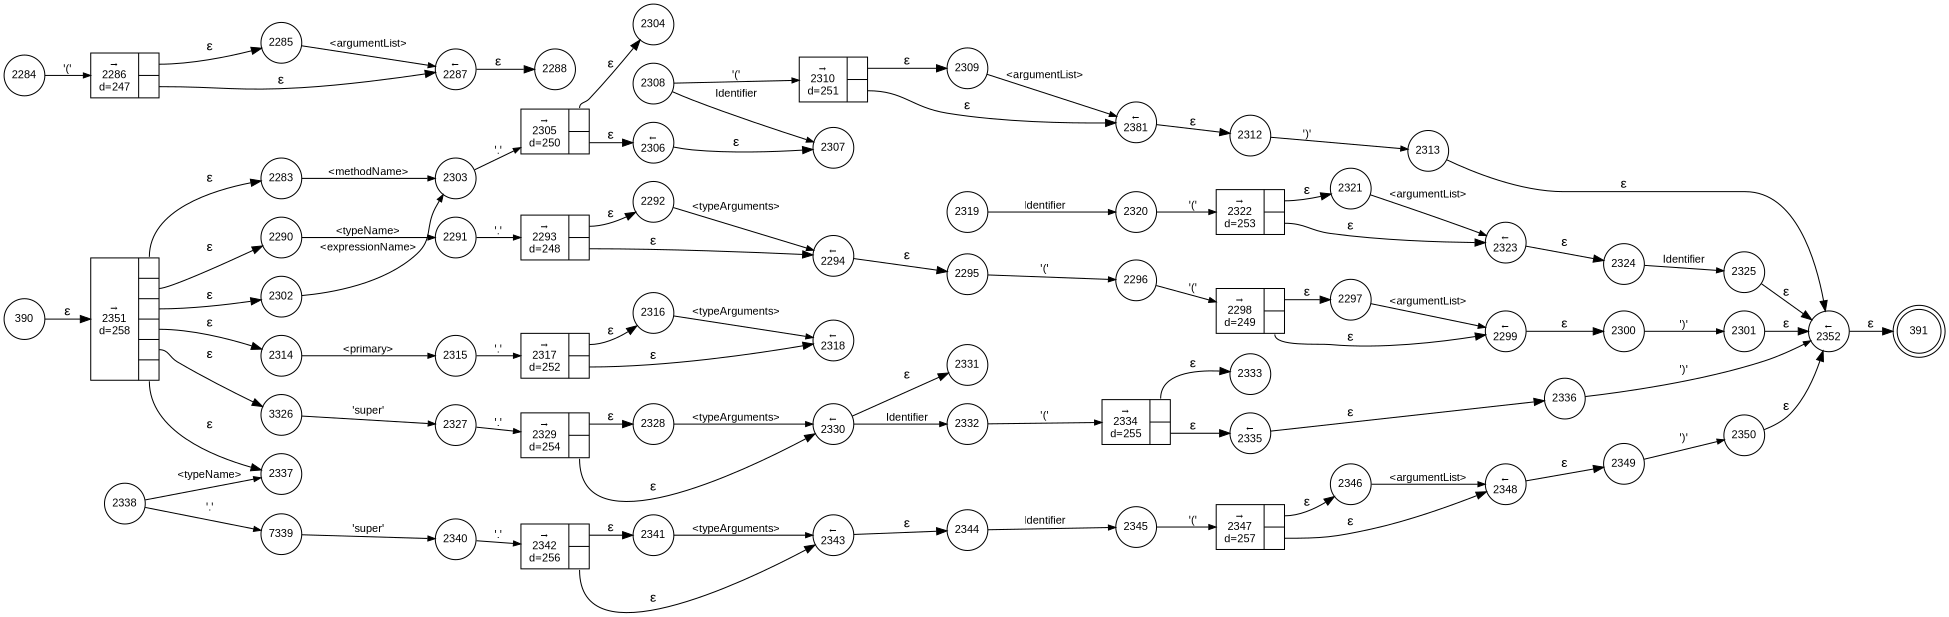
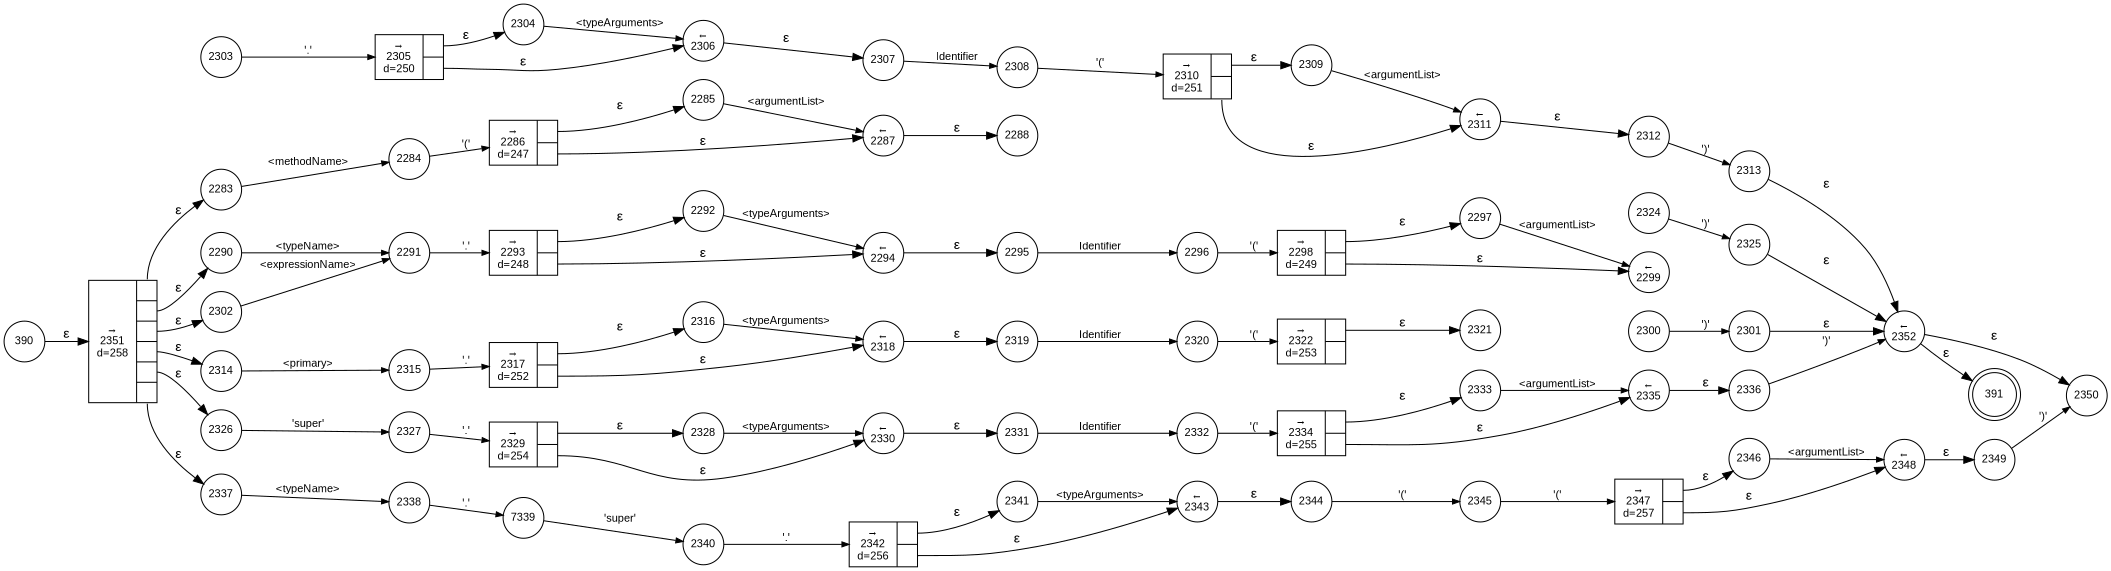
edge "2304" -> "← 2306": added, label "<typeArguments>"
edge "2308" -> "2307": reversed
node "← 2381": label "← 2381" -> "← 2311"
edge "2283" -> "2303": now "2283" -> "2284"
node "← 2323": removed
edge "2324" -> "2325": label "Identifier" -> "')'"
edge "2295" -> "2296": label "'('" -> "Identifier"
edge "2302" -> "2303": now "2302" -> "2291"
edge "← 2299" -> "2300": removed, label "ε"
edge "← 2318" -> "2319": added, label "ε"
edge "2333" -> "← 2335": added, label "<argumentList>"
edge "2350" -> "← 2352": reversed
node "3326": label "3326" -> "2326"
edge "← 2330" -> "2332": now "2331" -> "2332"
edge "2338" -> "2337": reversed
edge "2344" -> "2345": label "Identifier" -> "'('"
